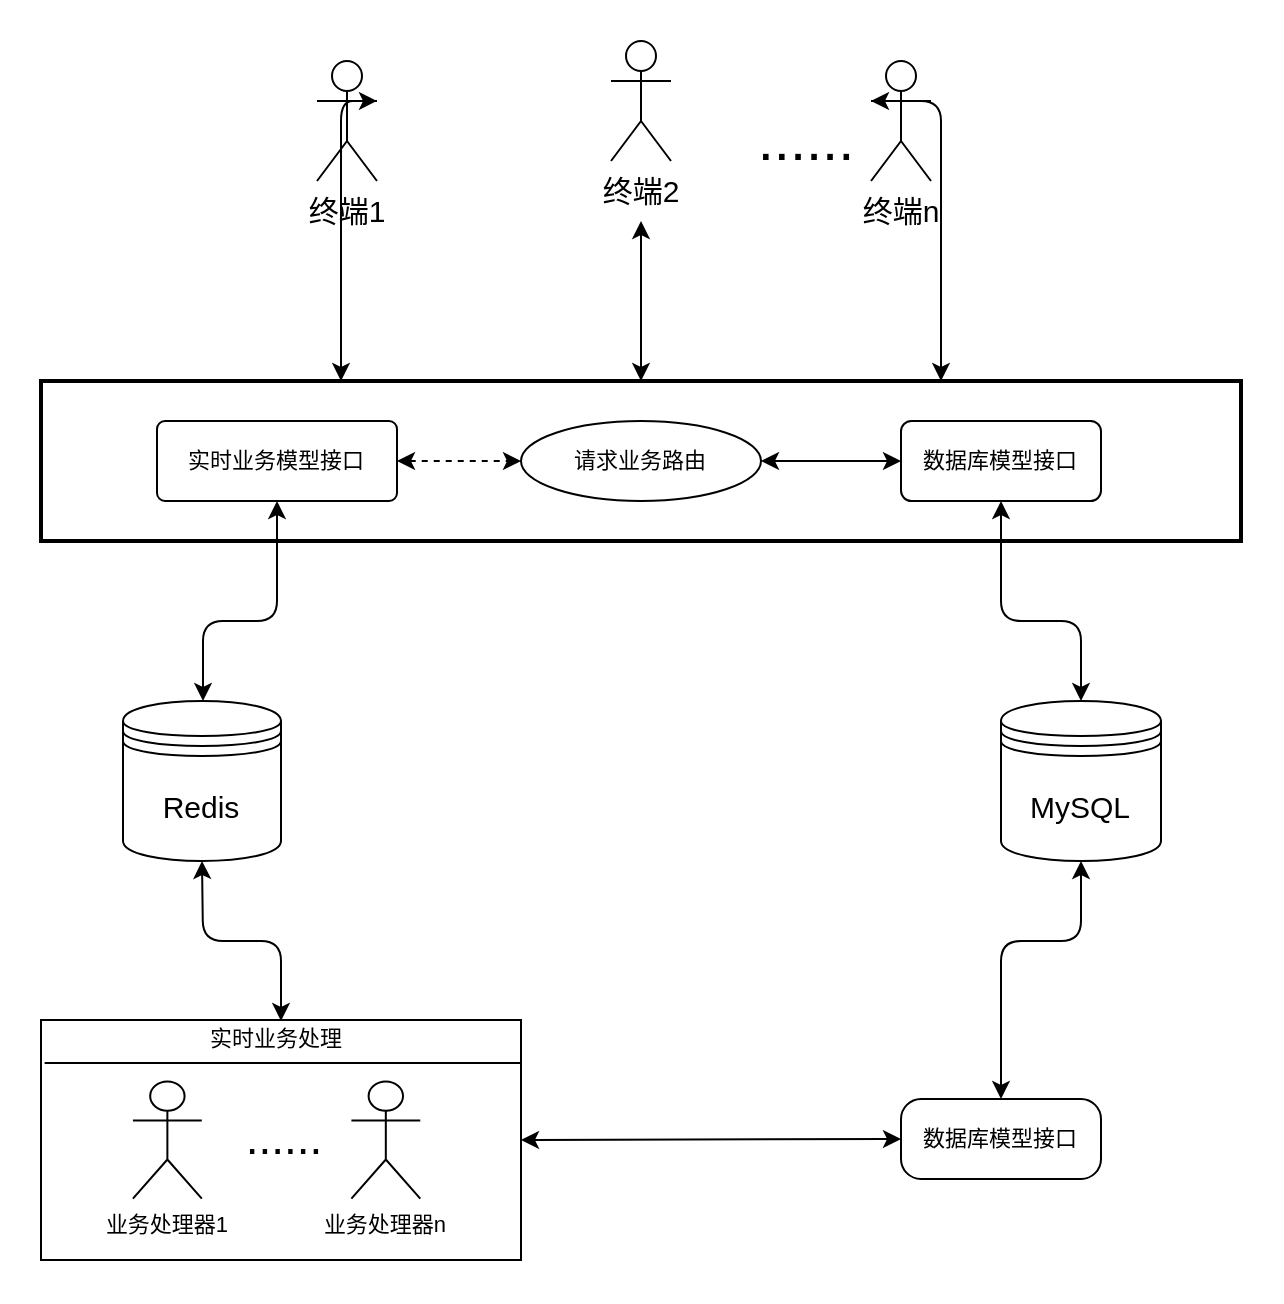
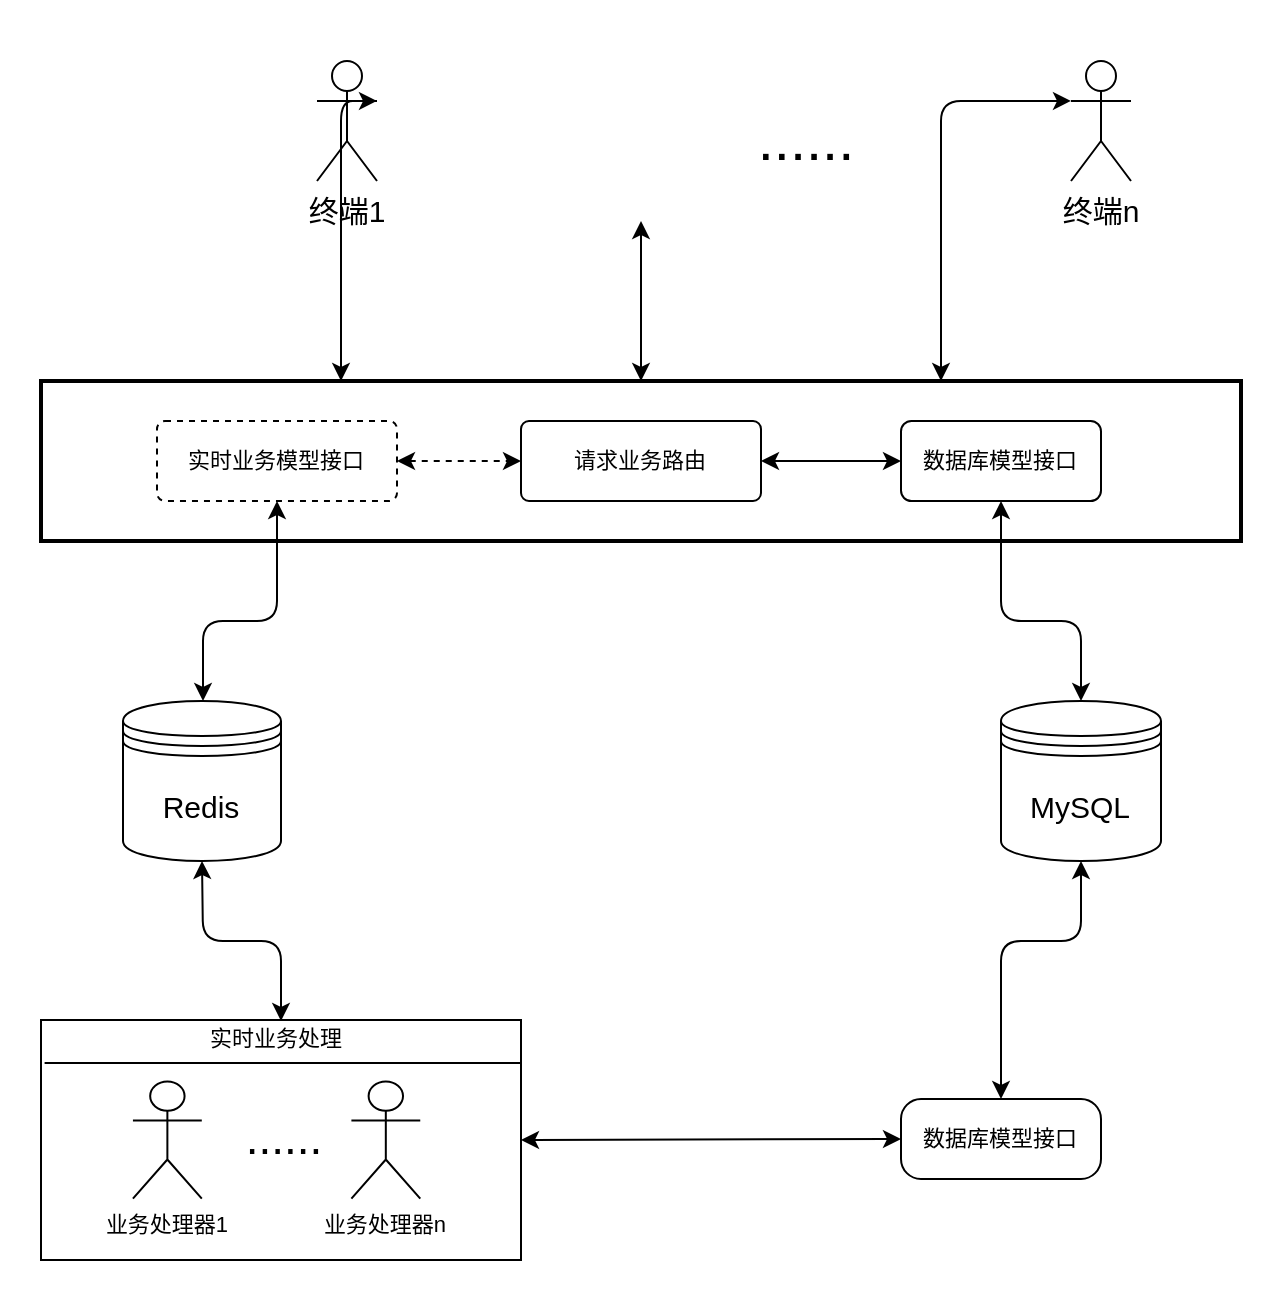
node "终端2": removed
node "终端n": moved (901, 121) -> (1101, 121)
node "实时业务模型接口": style solid -> dashed
node "请求业务路由": shape ellipse -> rounded rectangle
